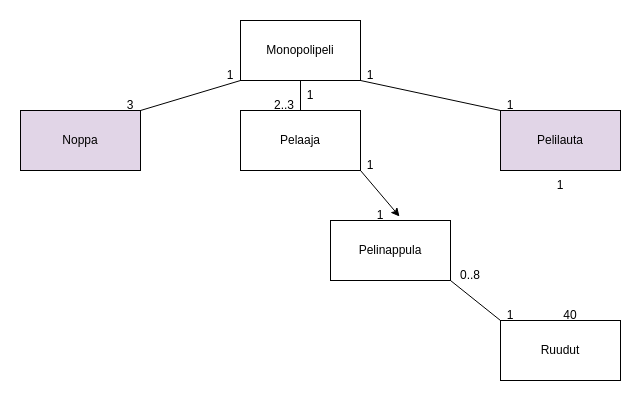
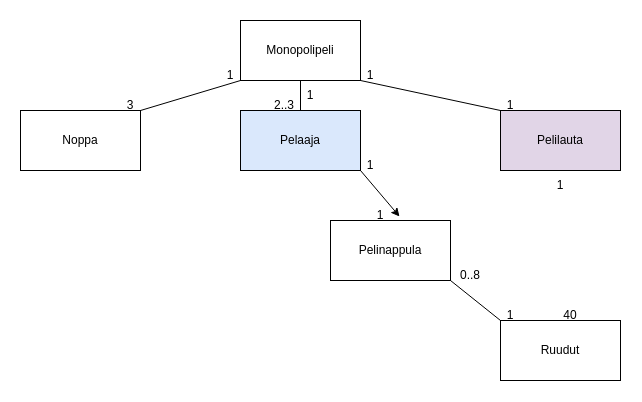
node "Noppa": fillcolor #e1d5e7 -> #ffffff
node "Pelaaja": fillcolor #ffffff -> #dae8fc
